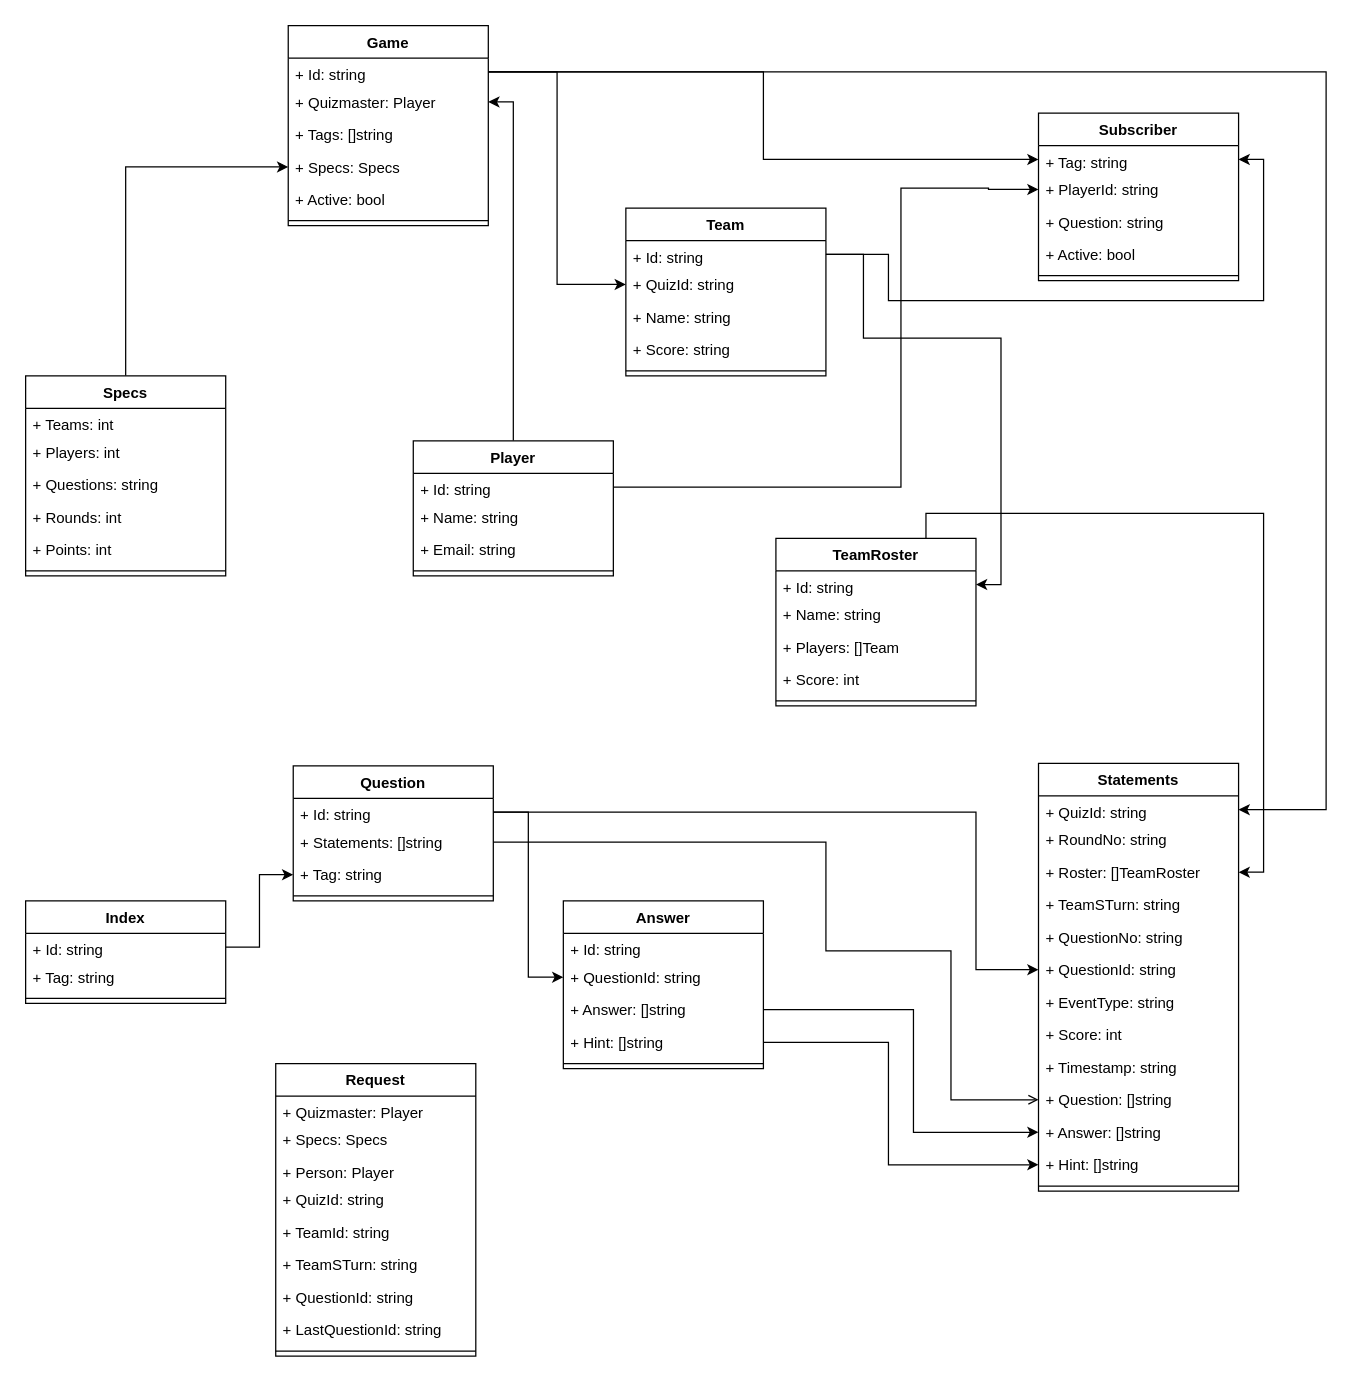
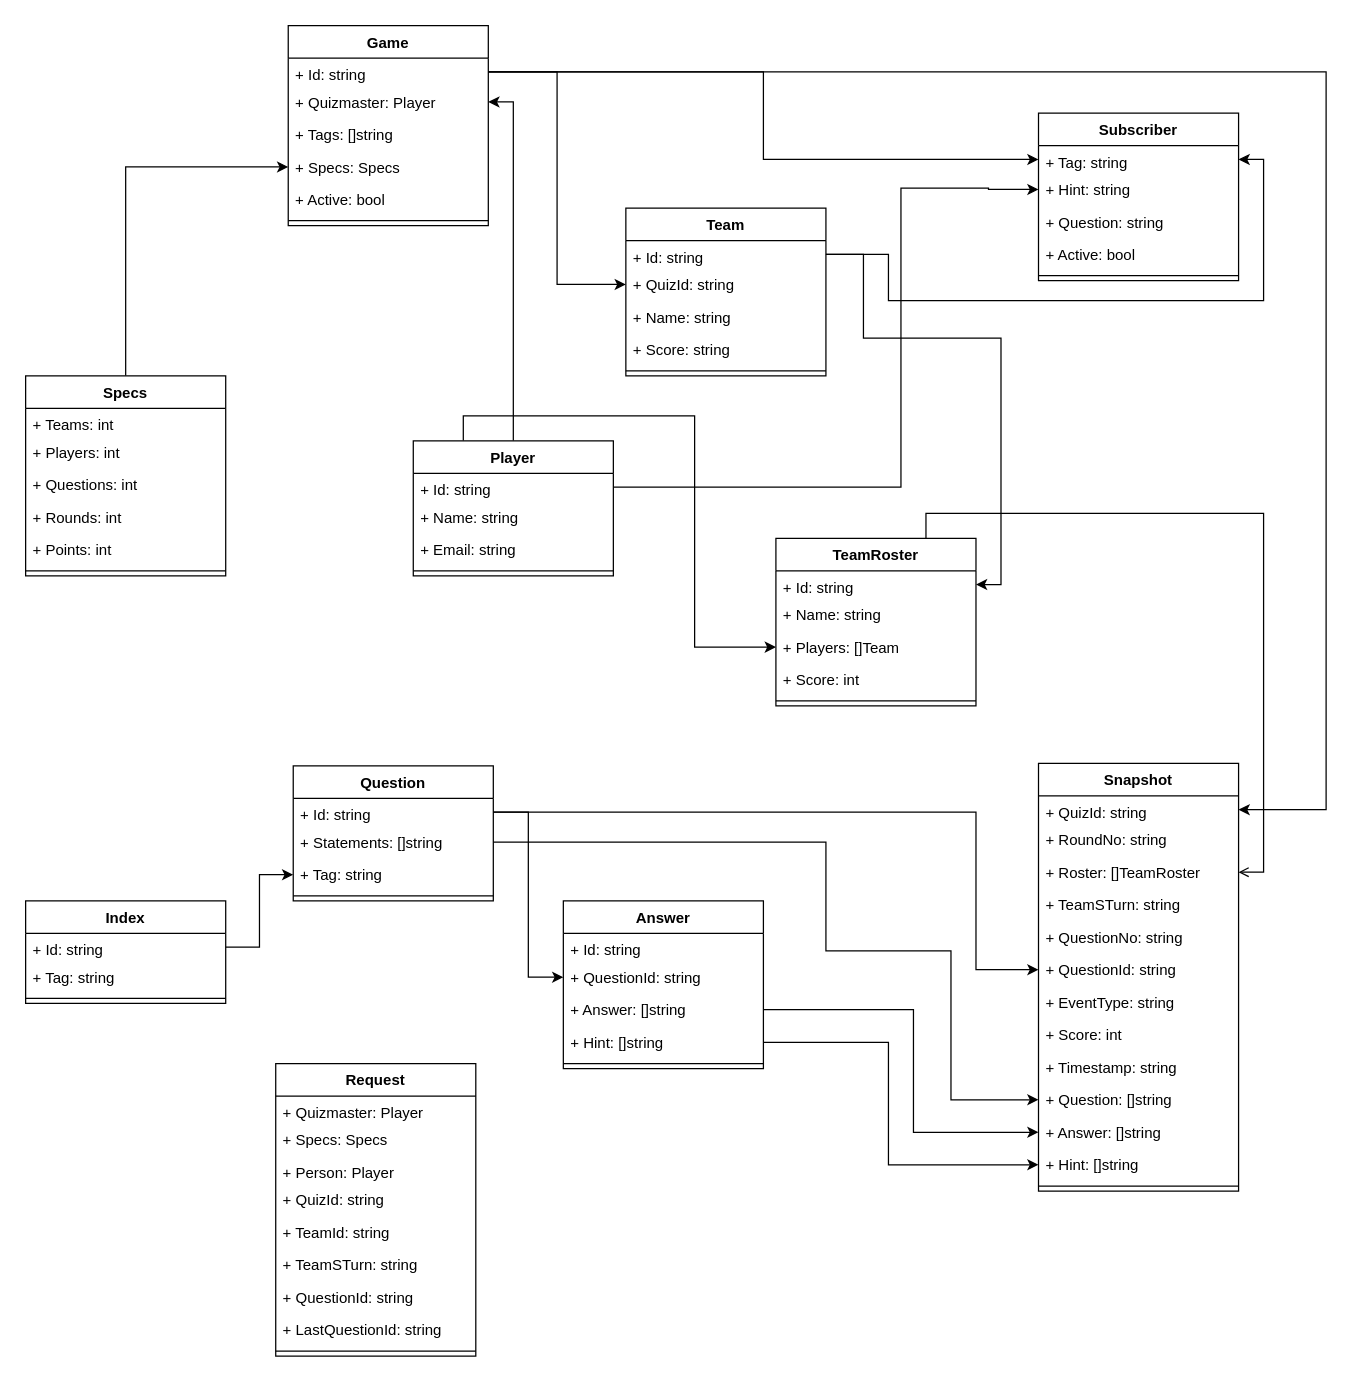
node "+ PlayerId: string": label "+ PlayerId: string" -> "+ Hint: string"
edge "Player" -> "+ Players: []Team": added
node "+ Questions: string": label "+ Questions: string" -> "+ Questions: int"
node "Statements": label "Statements" -> "Snapshot"
edge "TeamRoster" -> "+ Roster: []TeamRoster": arrowhead classic -> open
edge "+ Statements: []string" -> "+ Question: []string": arrowhead open -> classic
